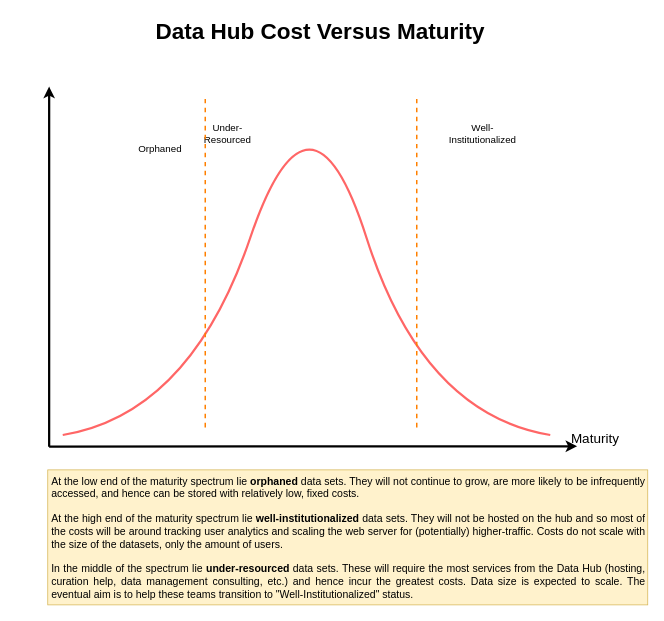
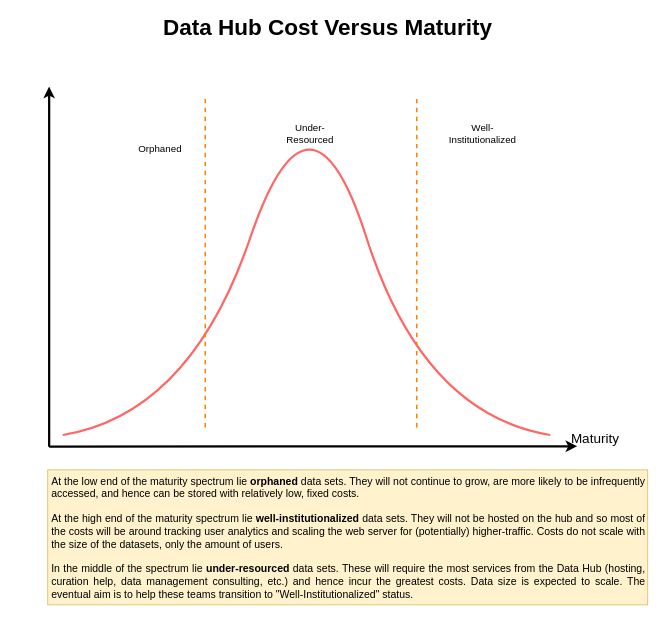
node "Data Hub Cost Versus Maturity": moved (320, 33) -> (327, 29)
node "Under-Resourced": moved (228, 133) -> (310, 133)
